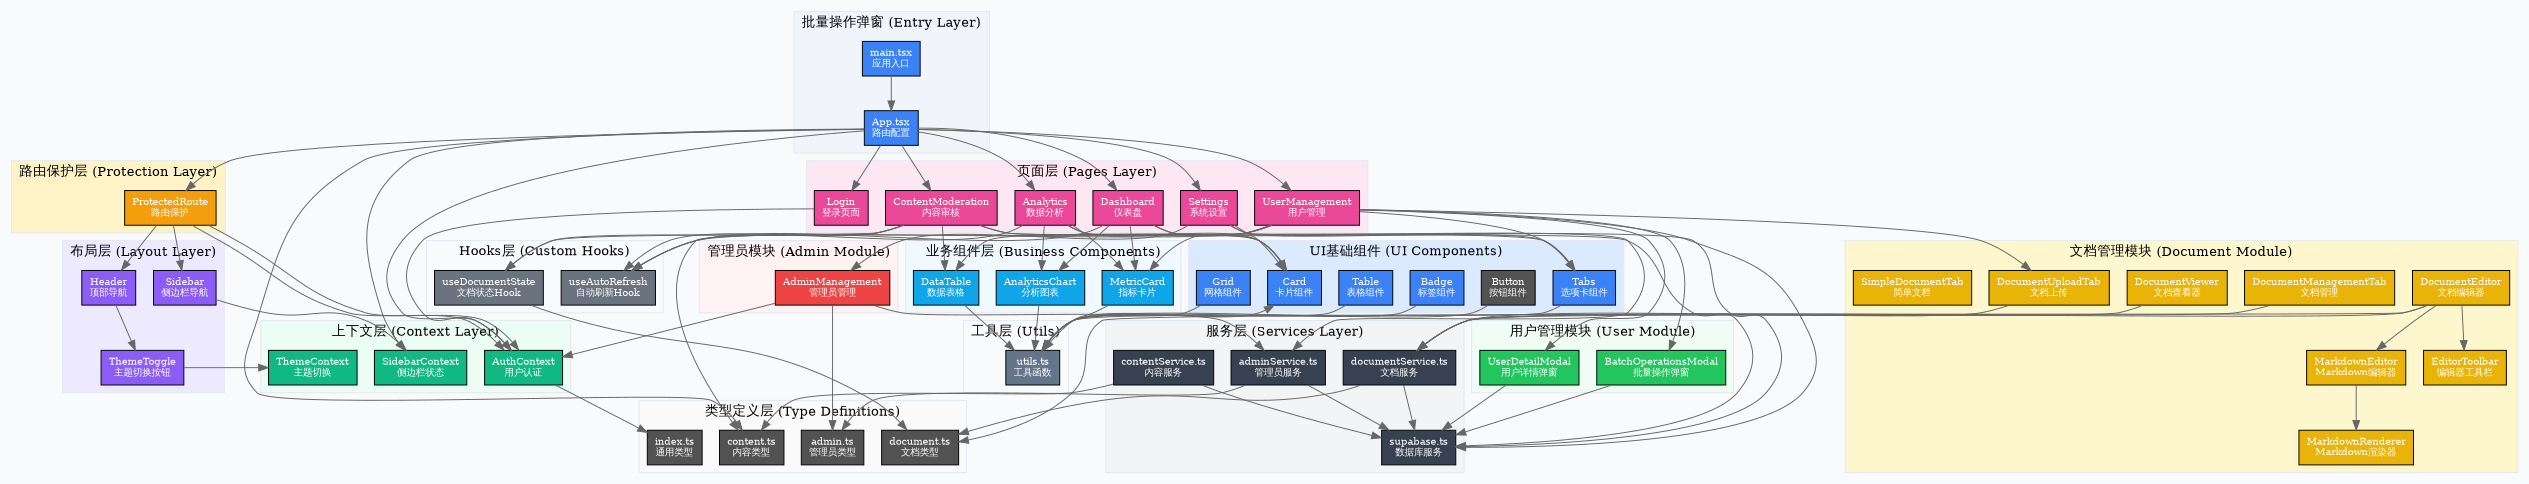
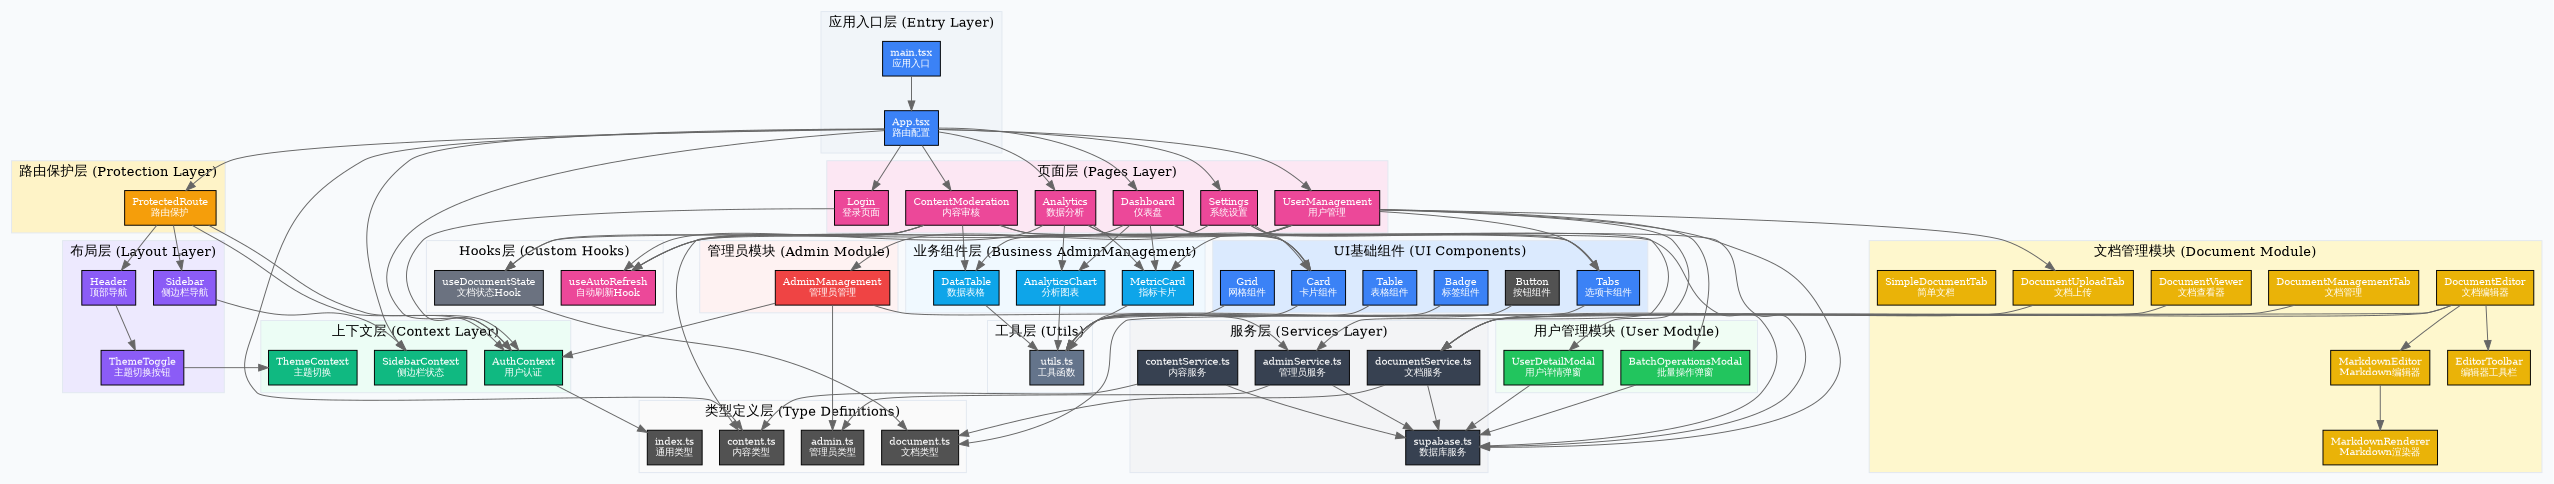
cluster "批量操作弹窗 (Entry Layer)": label "批量操作弹窗 (Entry Layer)" -> "应用入口层 (Entry Layer)"
cluster "业务组件层 (Business Components)": label "业务组件层 (Business Components)" -> "业务组件层 (Business AdminManagement)"
node "useAutoRefresh 自动刷新Hook": fillcolor #6b7280 -> #ec4899
edge "utils.ts 工具函数" -> "Card 卡片组件": reversed
